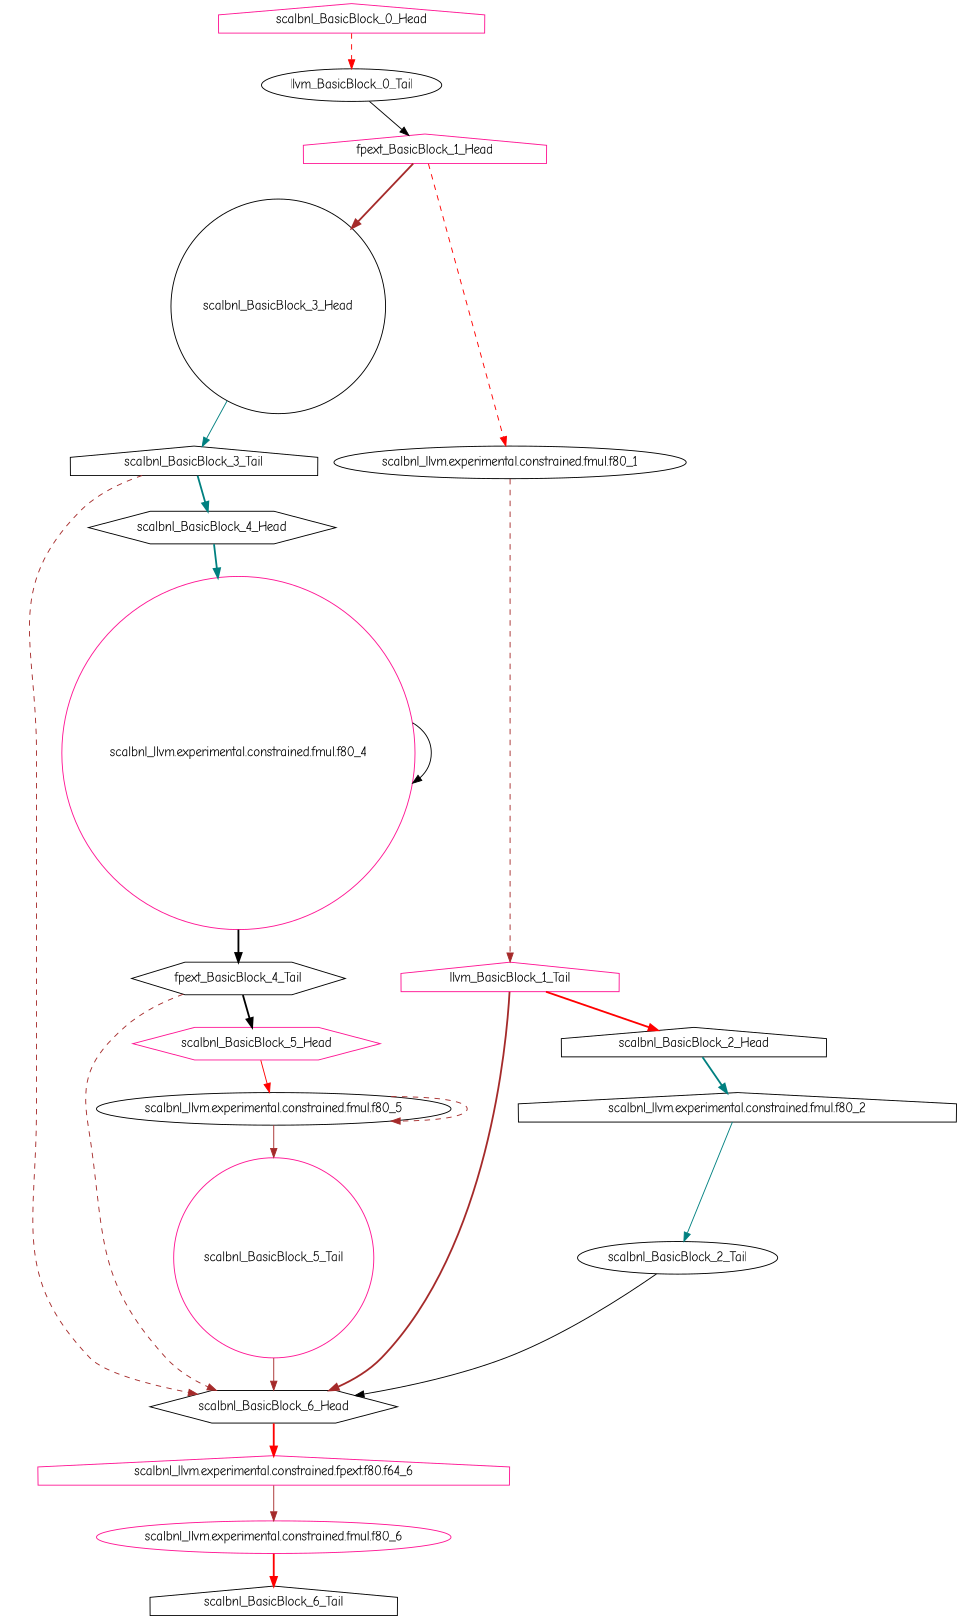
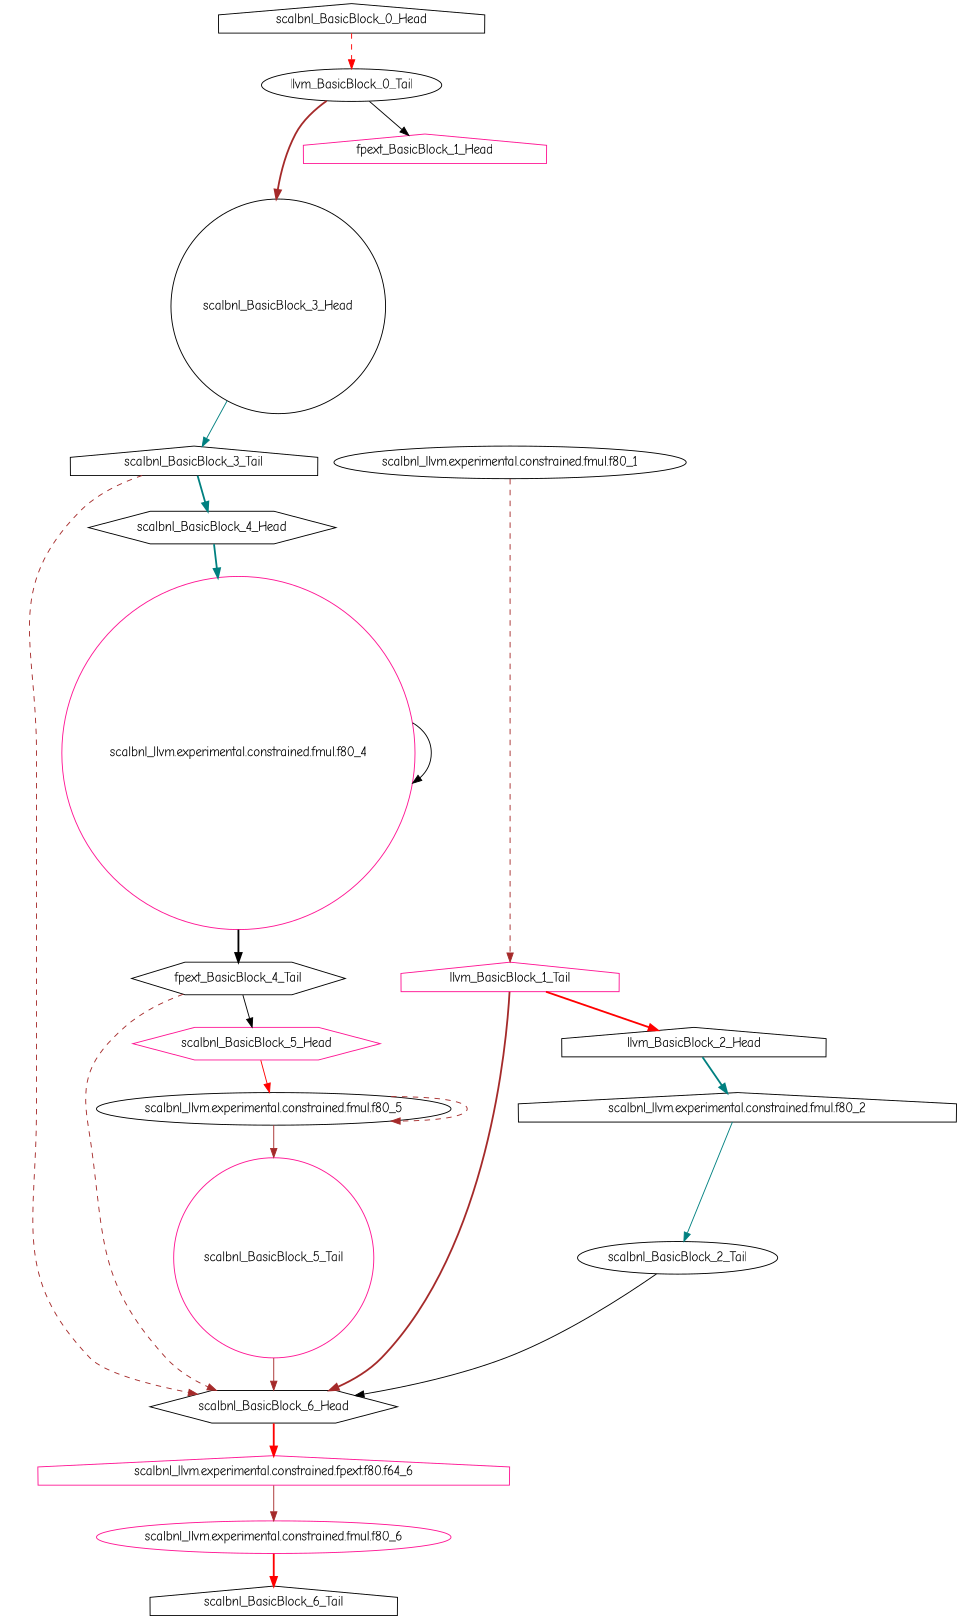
node "scalbnl_BasicBlock_0_Head": color deeppink -> black
edge "fpext_BasicBlock_1_Head" -> "scalbnl_BasicBlock_3_Head": now "llvm_BasicBlock_0_Tail" -> "scalbnl_BasicBlock_3_Head"
edge "fpext_BasicBlock_1_Head" -> "scalbnl_llvm.experimental.constrained.fmul.f80_1": removed
edge "fpext_BasicBlock_4_Tail" -> "scalbnl_BasicBlock_5_Head": style bold -> solid
node "scalbnl_BasicBlock_2_Head": label "scalbnl_BasicBlock_2_Head" -> "llvm_BasicBlock_2_Head"
